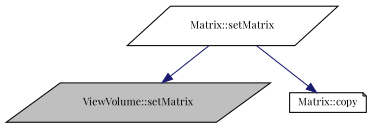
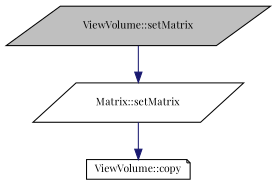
edge "Matrix::setMatrix" -> "ViewVolume::setMatrix": reversed
node "Matrix::copy": label "Matrix::copy" -> "ViewVolume::copy"
